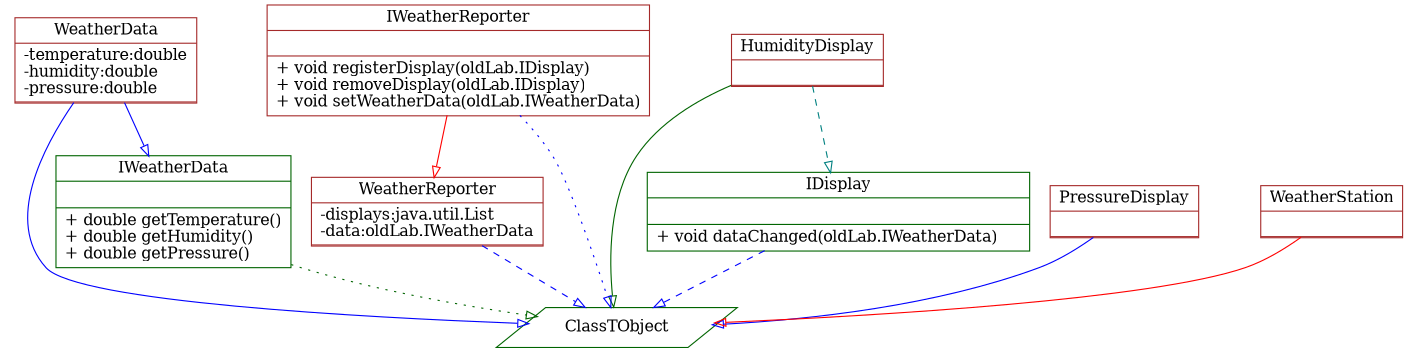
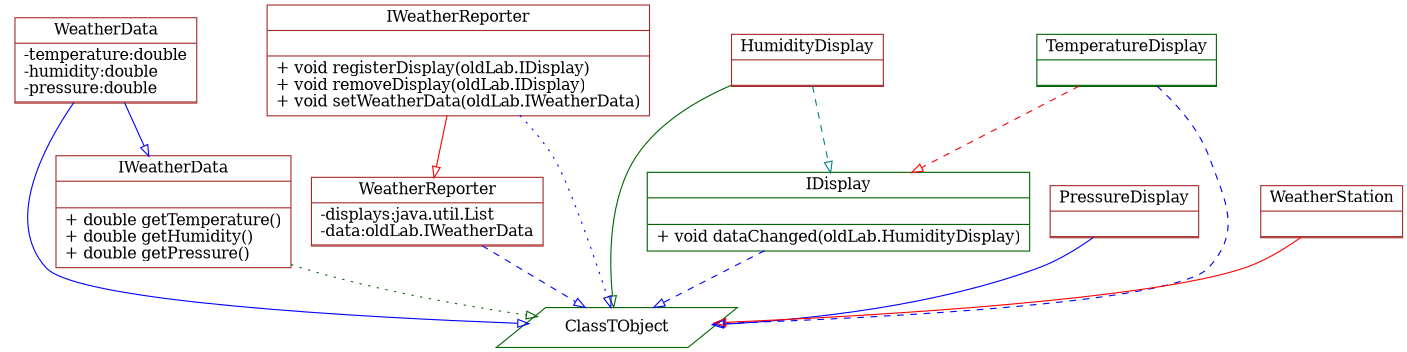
node "TemperatureDisplay": added
node "IWeatherData": color darkgreen -> brown
node "IDisplay": text "+ void dataChanged(oldLab.IWeatherData)" -> "+ void dataChanged(oldLab.HumidityDisplay)"
